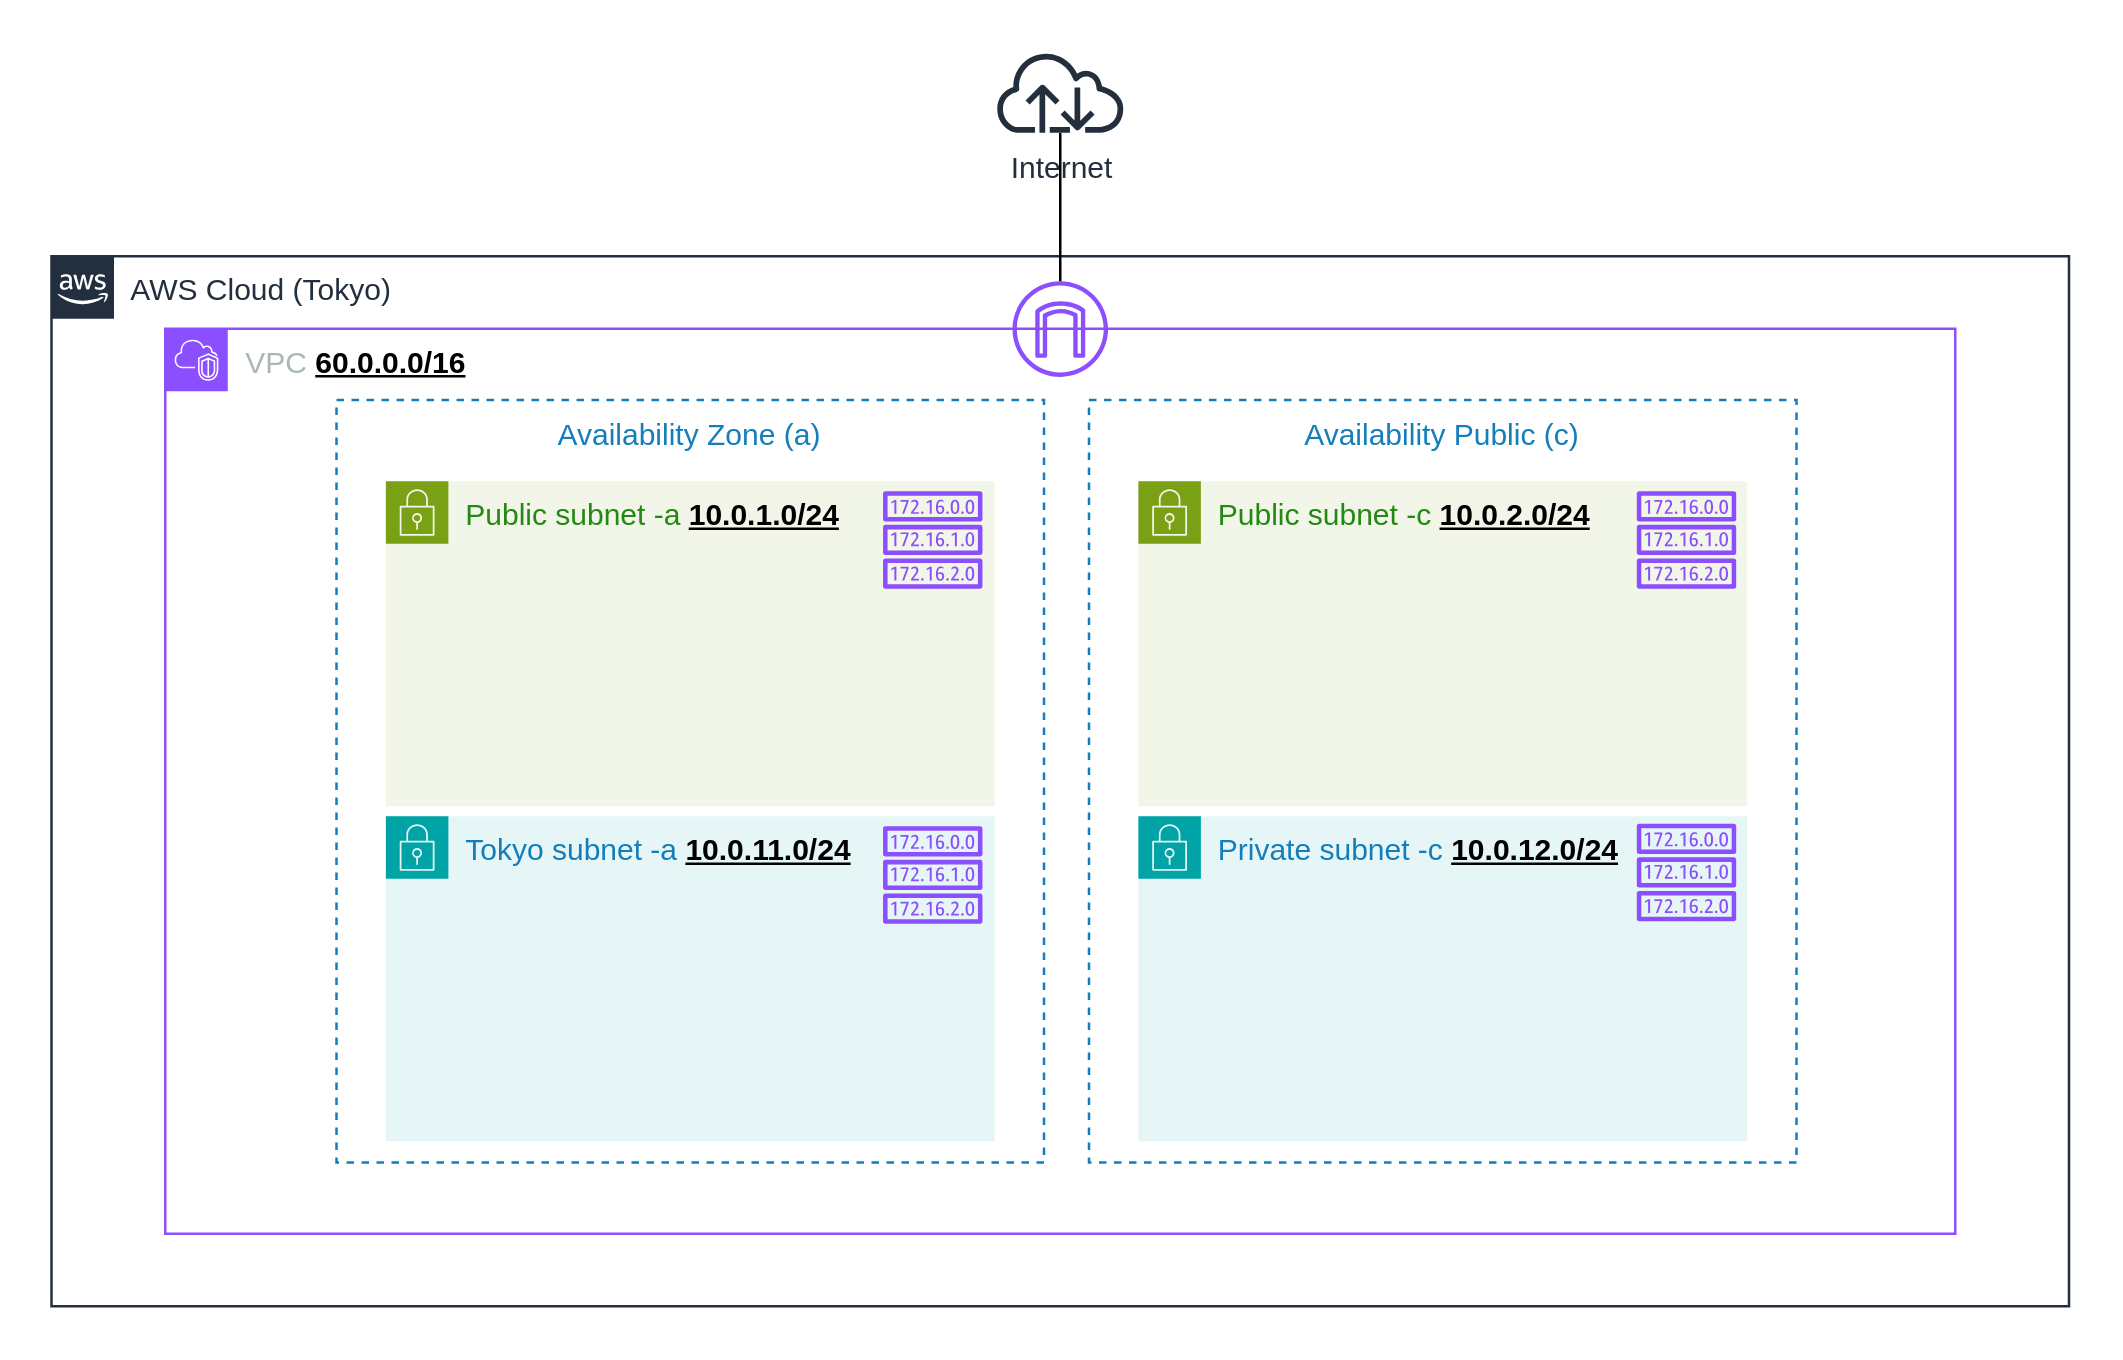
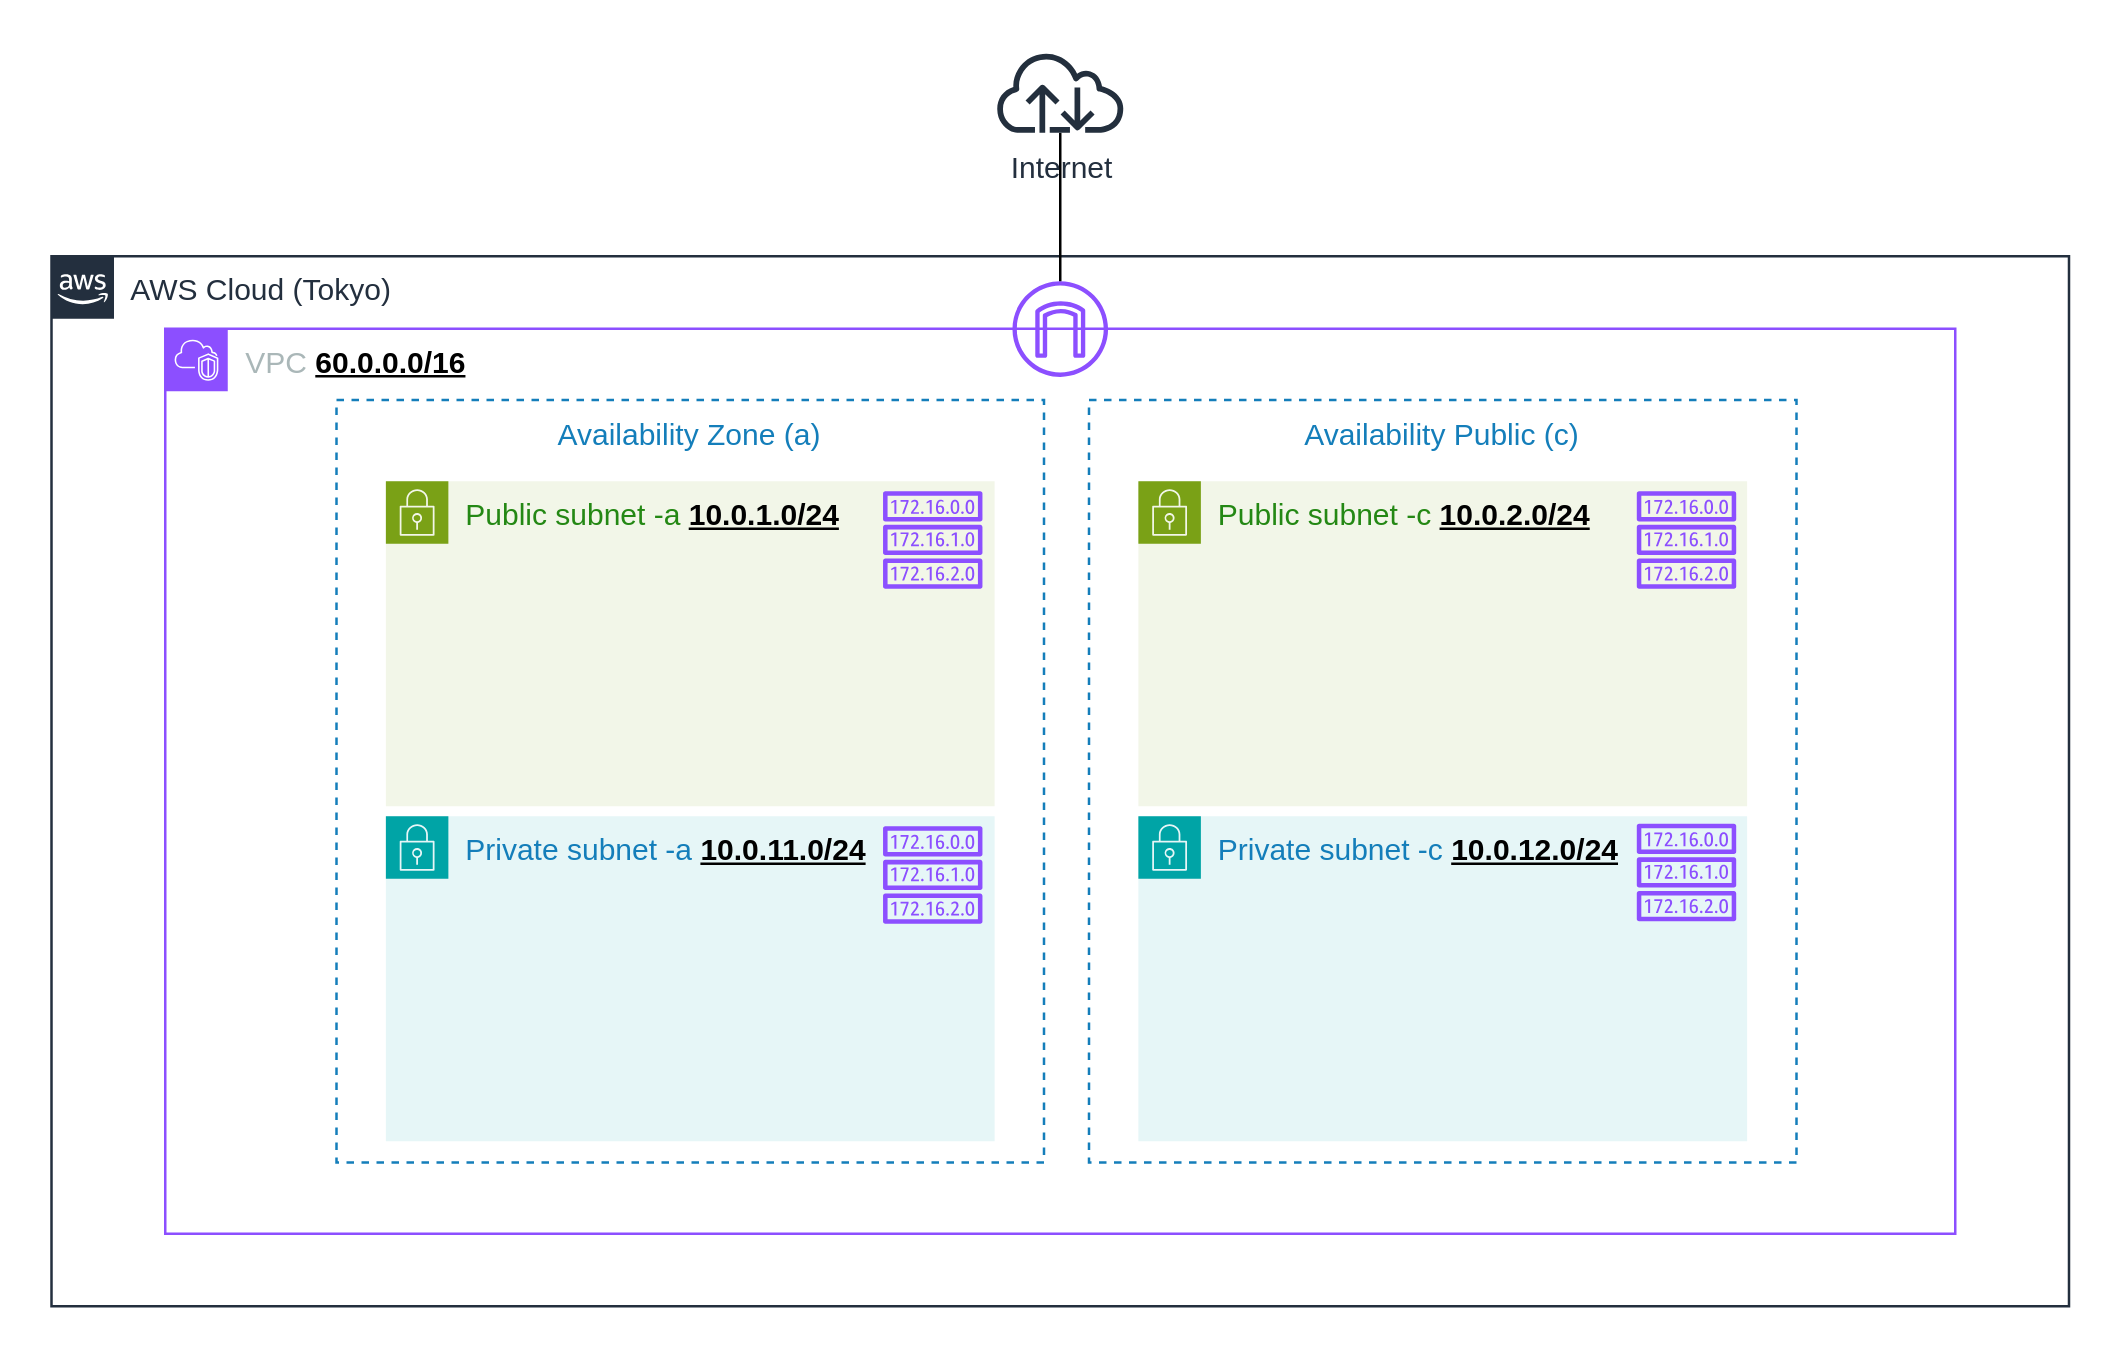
node "Tokyo subnet -a 10.0.11.0/24": label "Tokyo subnet -a 10.0.11.0/24" -> "Private subnet -a 10.0.11.0/24"
